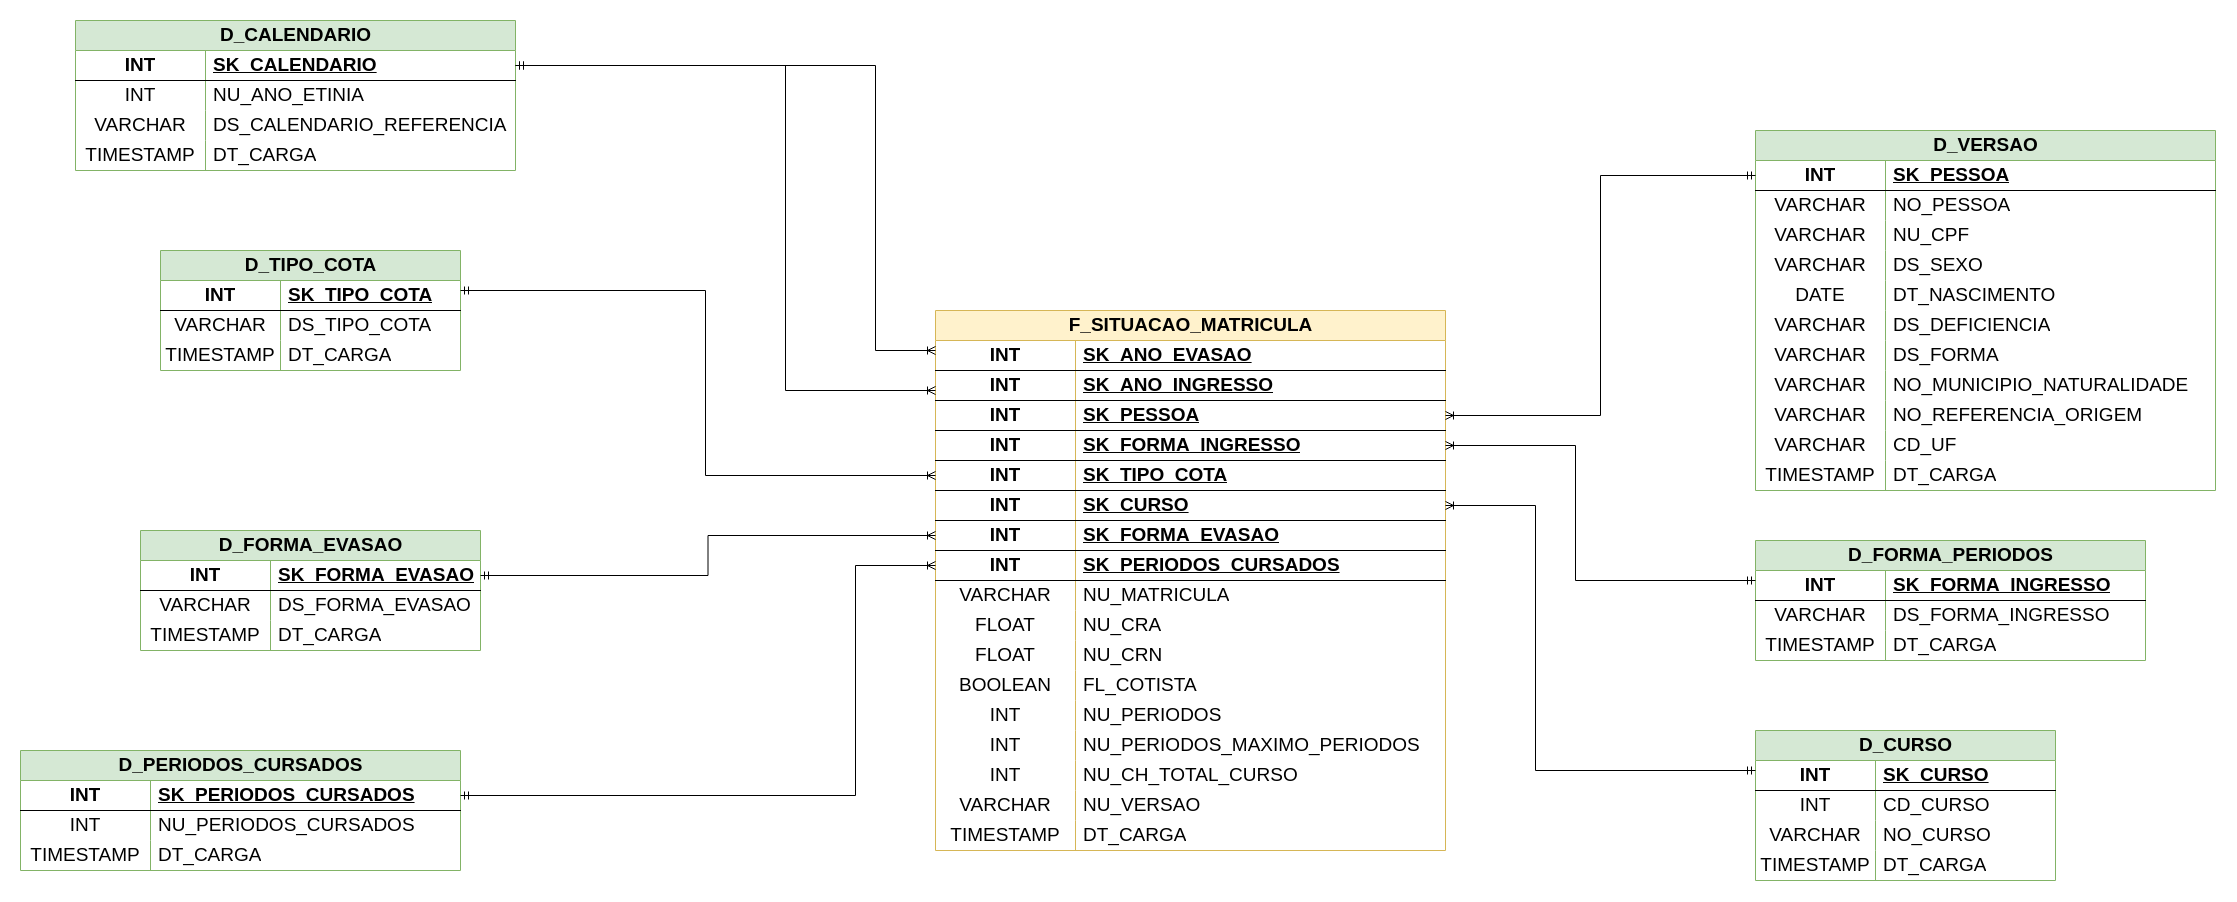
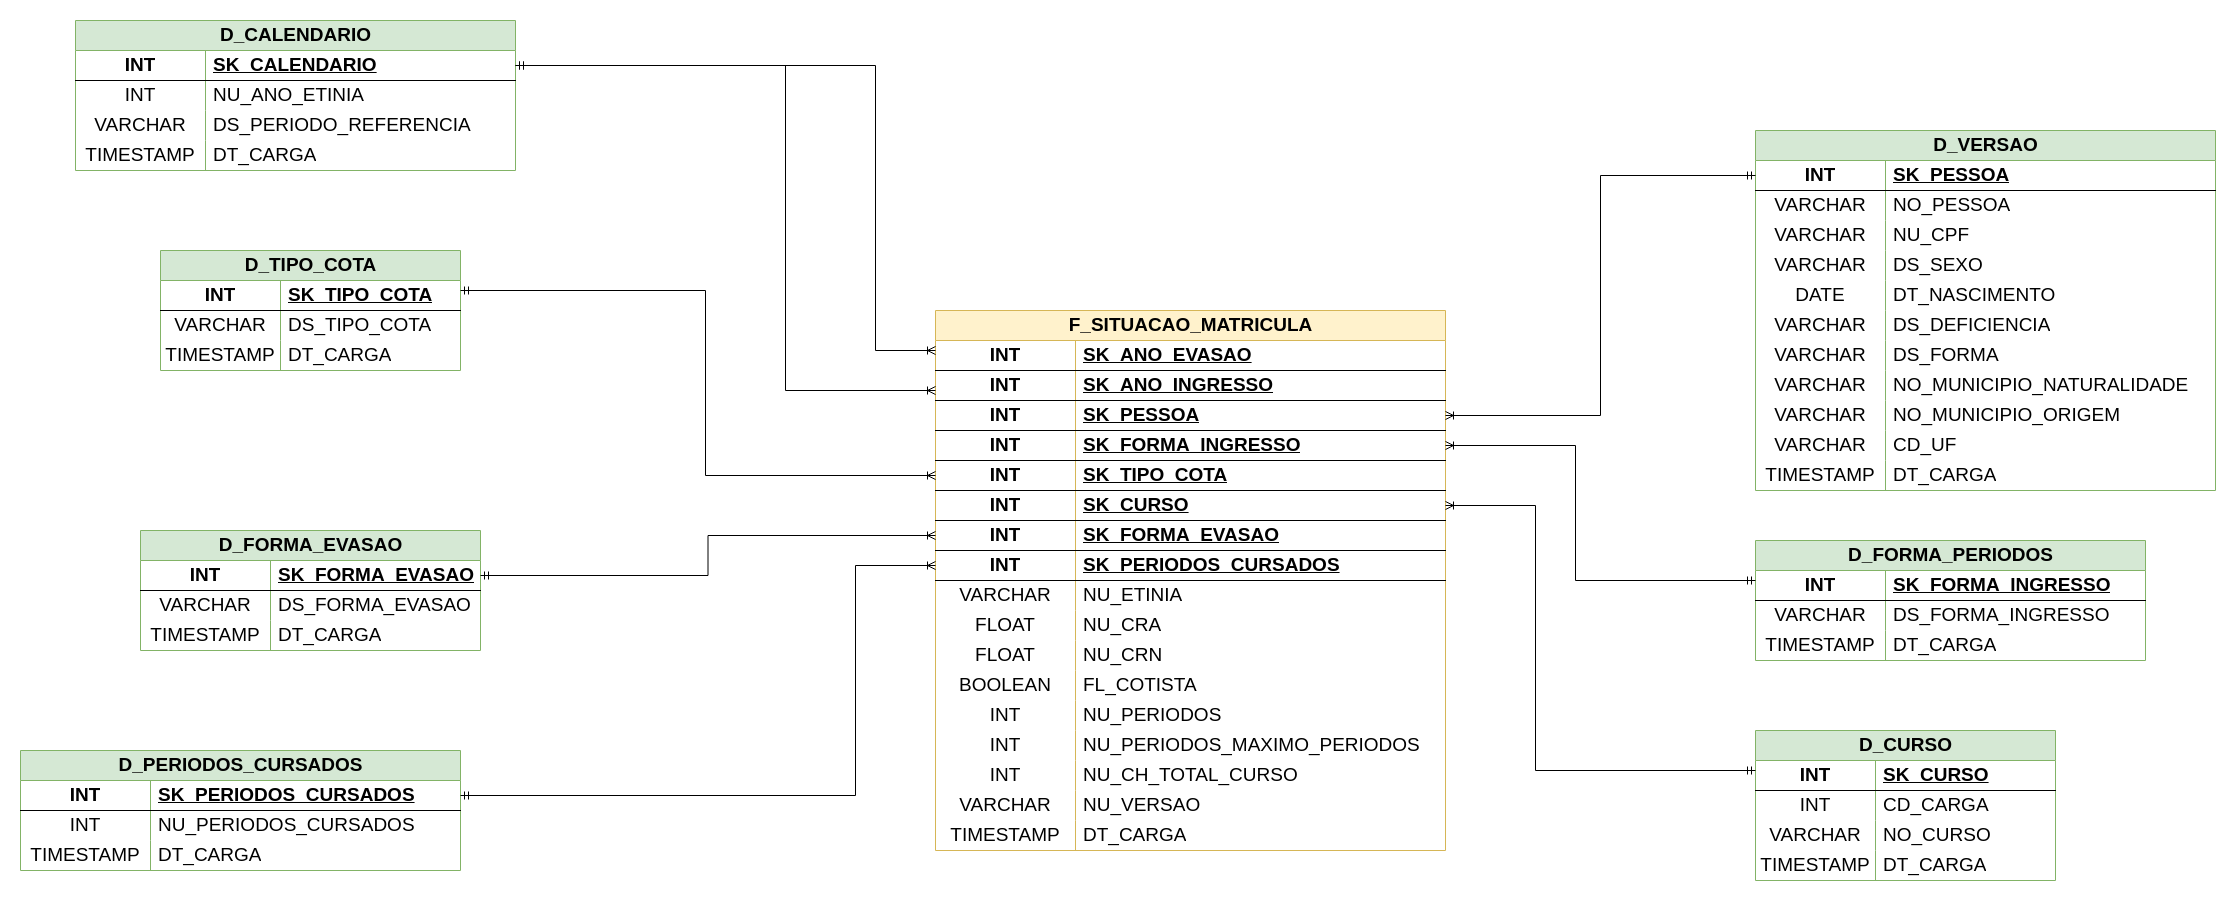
node "DS_CALENDARIO_REFERENCIA": label "DS_CALENDARIO_REFERENCIA" -> "DS_PERIODO_REFERENCIA"
node "NO_REFERENCIA_ORIGEM": label "NO_REFERENCIA_ORIGEM" -> "NO_MUNICIPIO_ORIGEM"
node "NU_MATRICULA": label "NU_MATRICULA" -> "NU_ETINIA"
node "CD_CURSO": label "CD_CURSO" -> "CD_CARGA"
